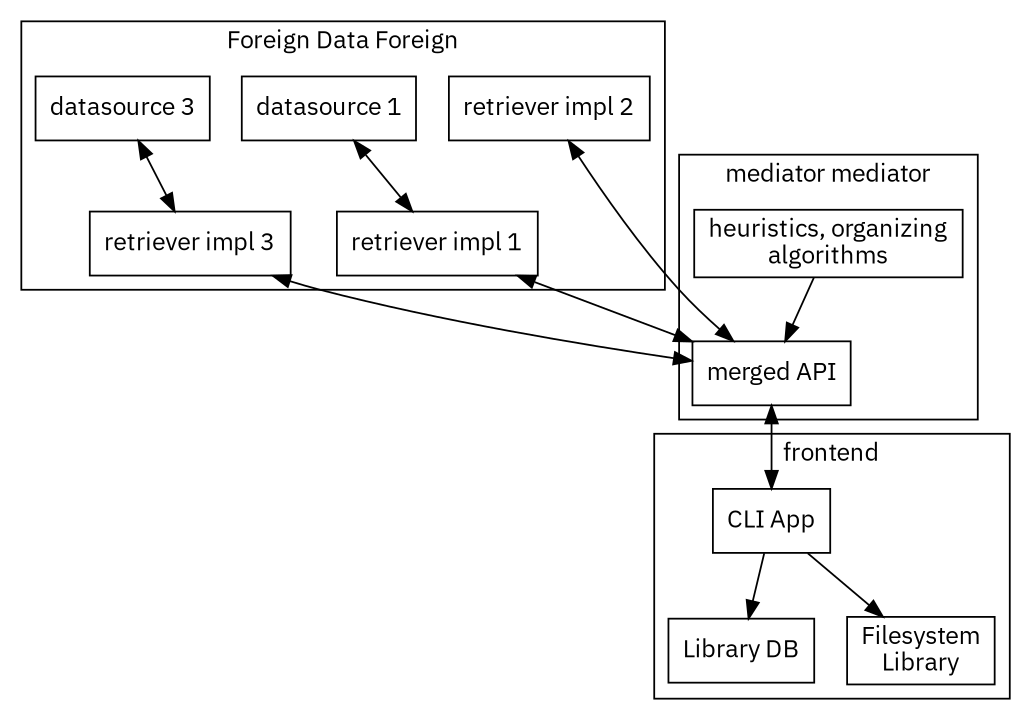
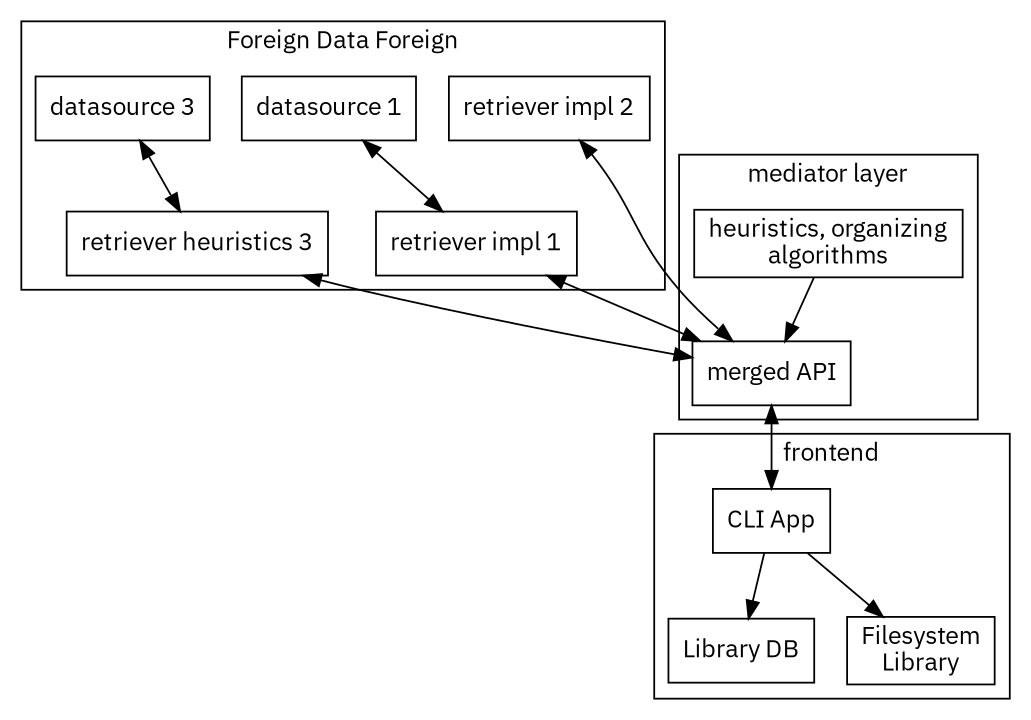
cluster "mediator mediator": label "mediator mediator" -> "mediator layer"
node "retriever impl 3": label "retriever impl 3" -> "retriever heuristics 3"
